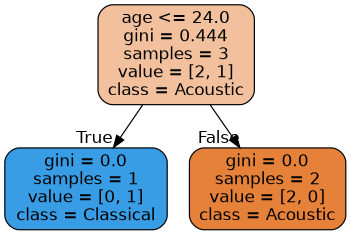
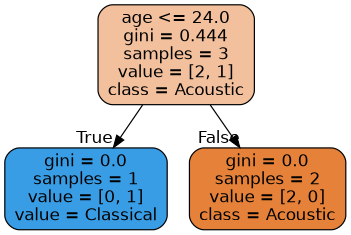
node "gini = 0.0 samples = 1 value = [0, 1] class = Classical": label "gini = 0.0 samples = 1 value = [0, 1] class = Classical" -> "gini = 0.0 samples = 1 value = [0, 1] value = Classical"
